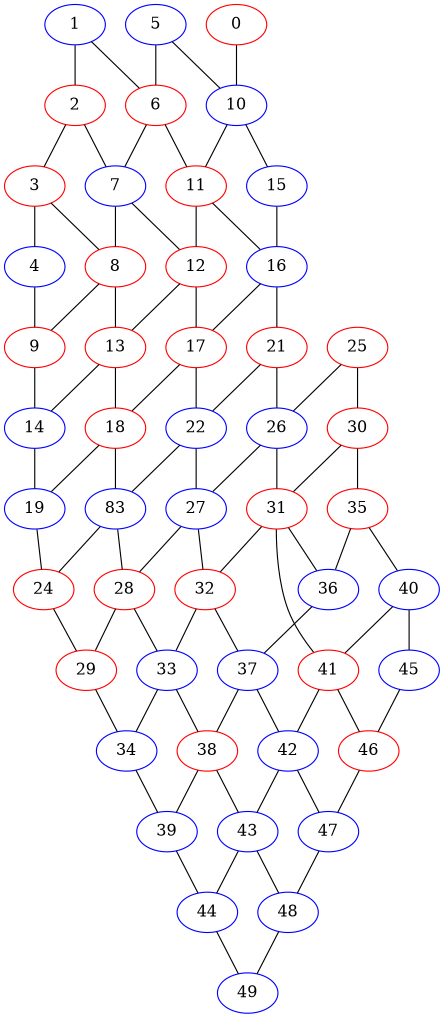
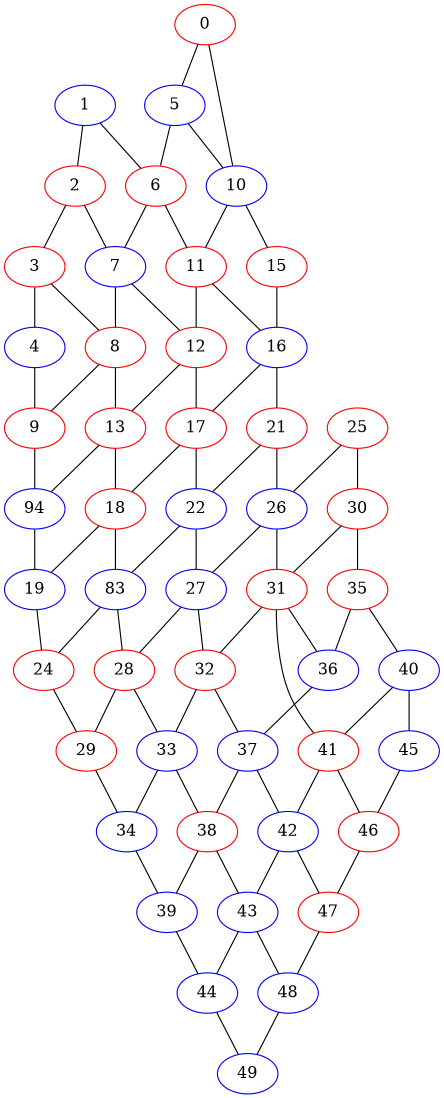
edge "0" -- "5": added
node "15": color blue -> red
node "14": label "14" -> "94"
node "47": color blue -> red
